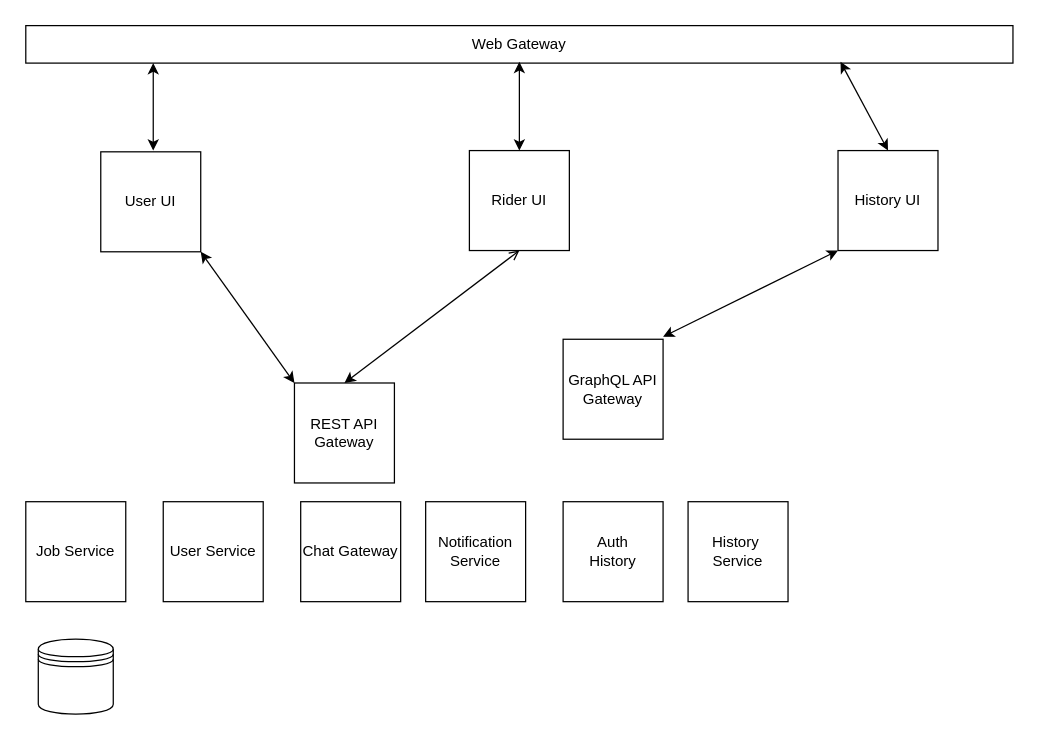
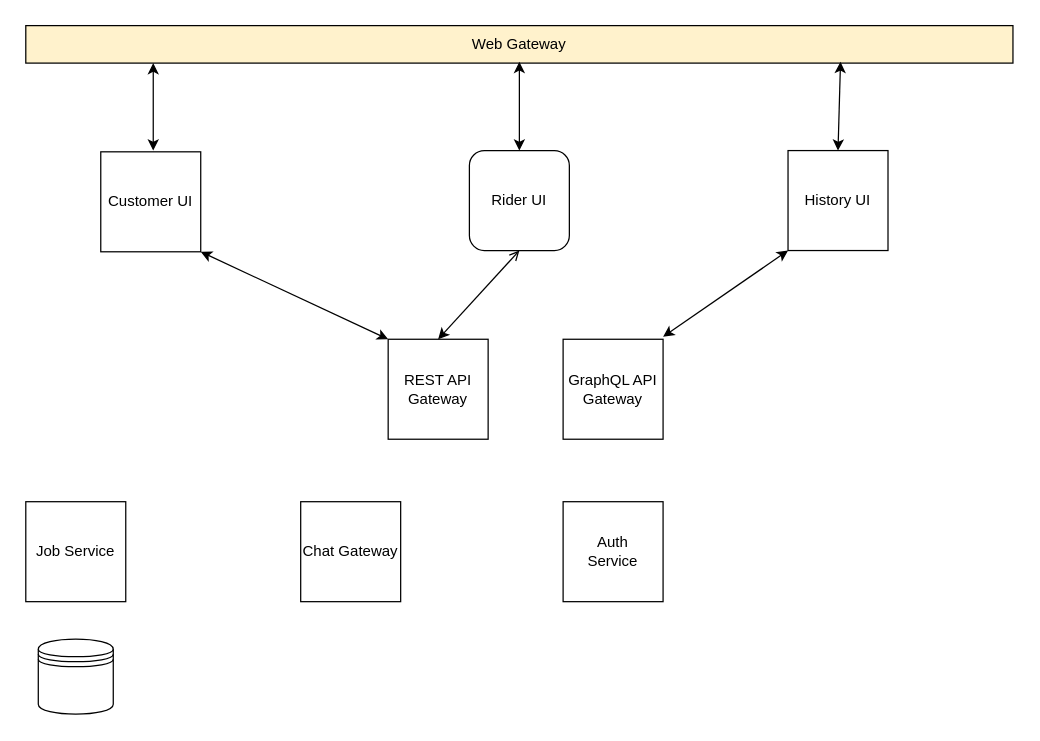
node "Web Gateway": fillcolor #ffffff -> #fff2cc
node "Rider UI": shape rectangle -> rounded rectangle
node "History UI": moved (888, 201) -> (838, 201)
node "User UI": label "User UI" -> "Customer UI"
node "REST API Gateway": moved (344, 433) -> (438, 389)
node "User Service": removed
node "Notification Service": removed
node "Auth History": label "Auth History" -> "Auth Service"
node "History Service": removed
